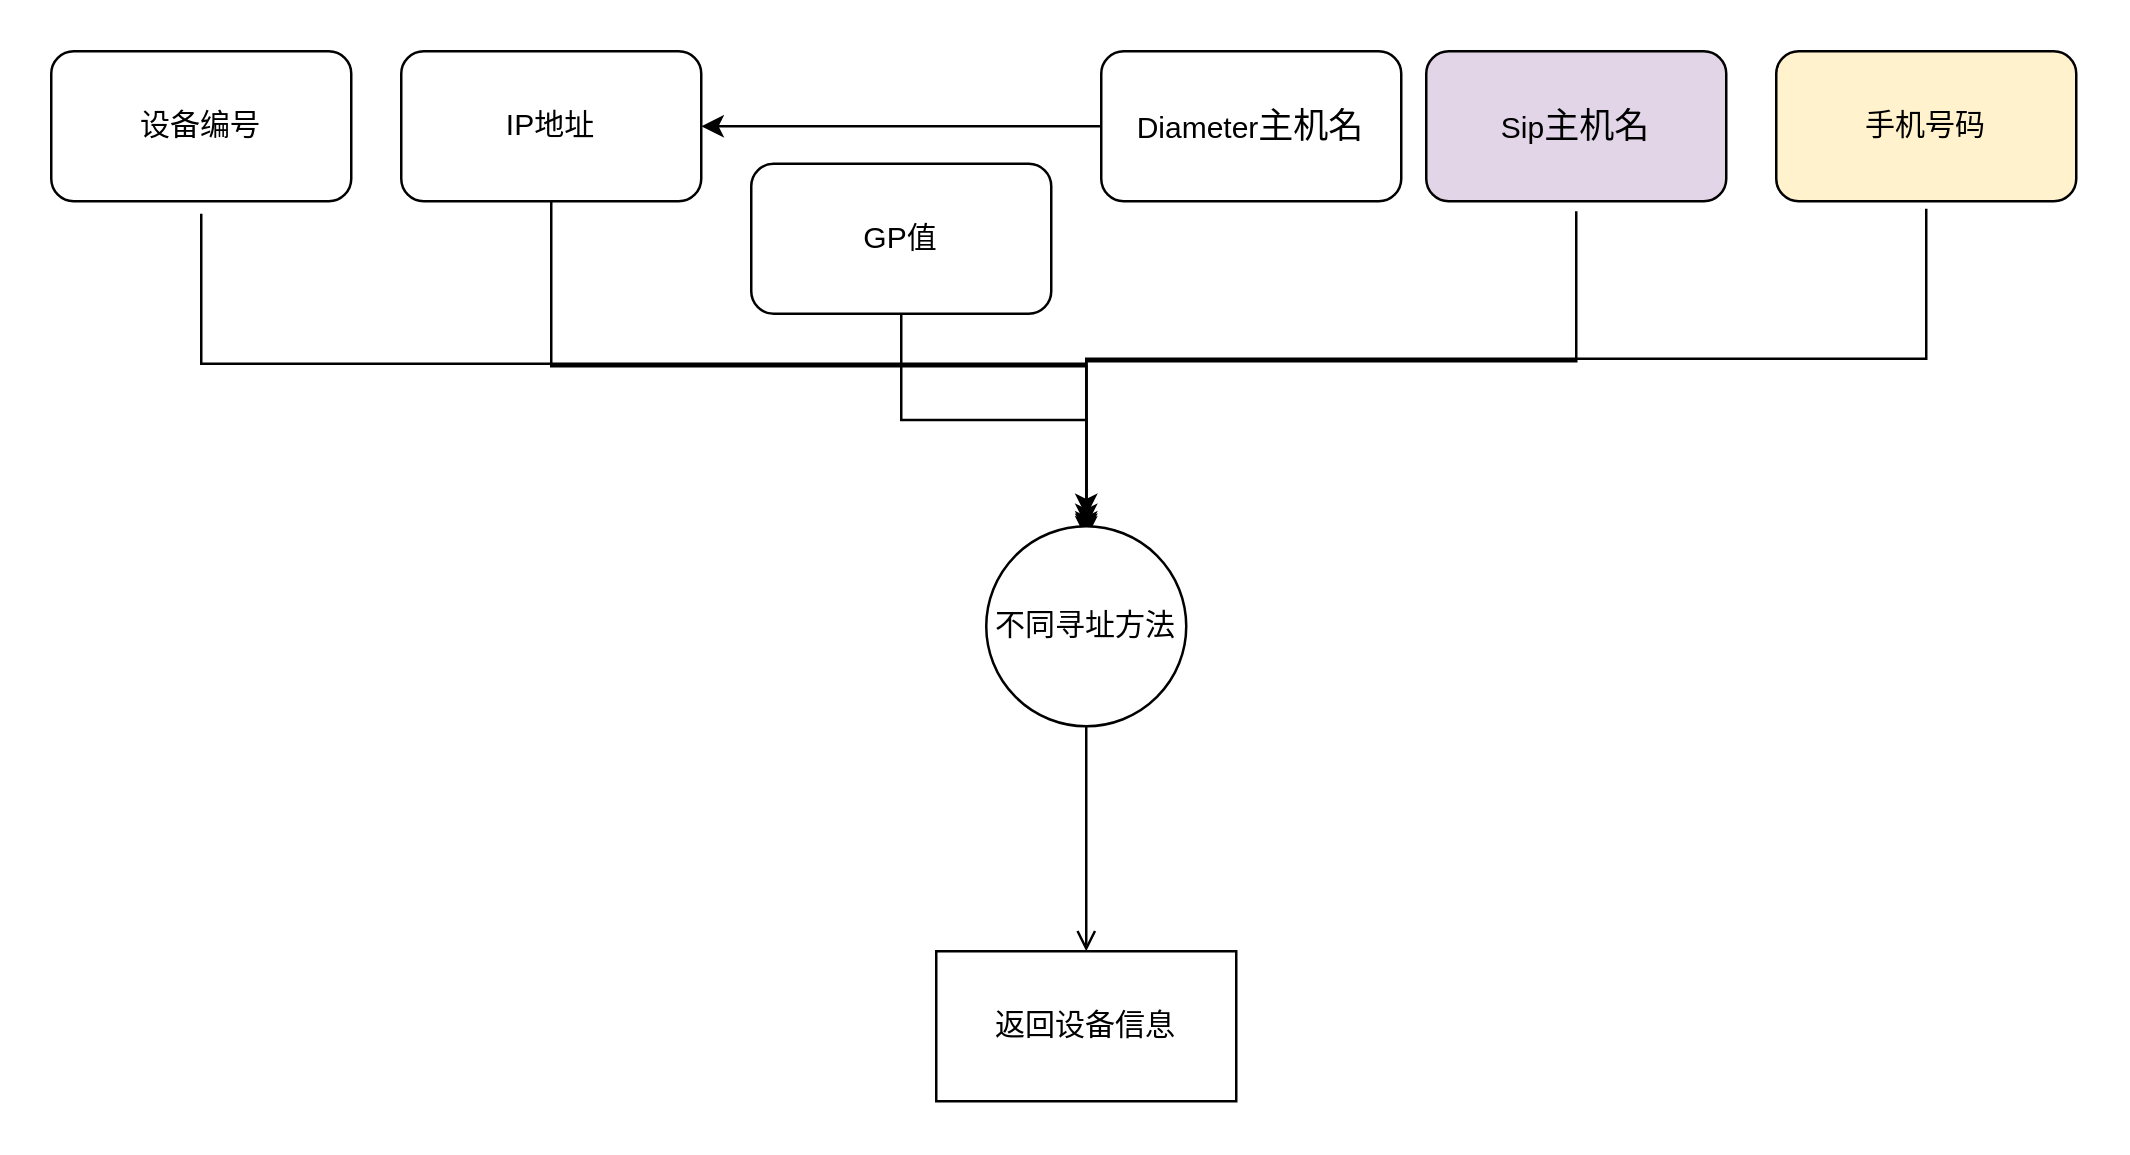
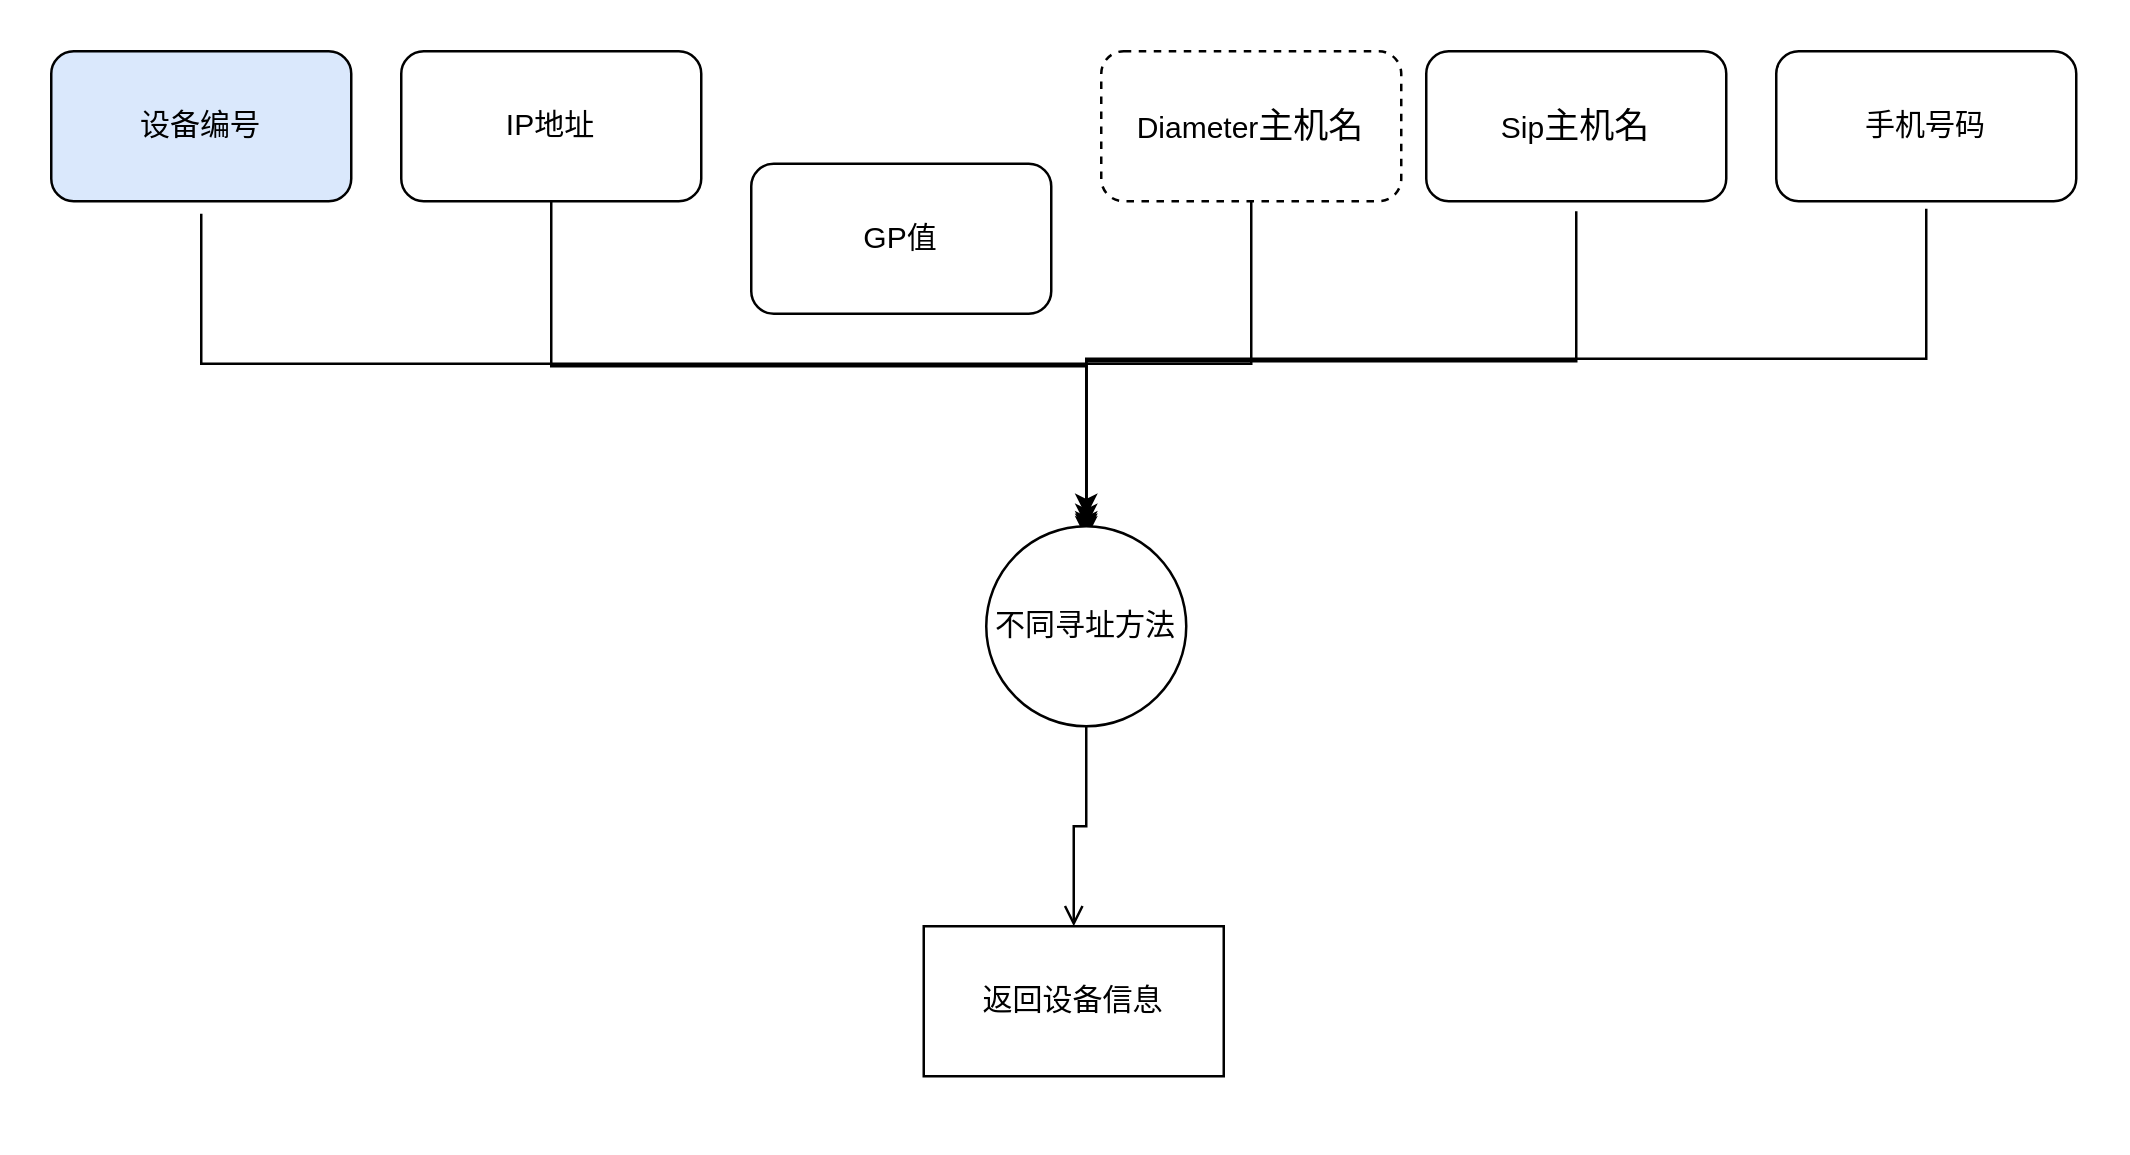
node "设备编号": fillcolor #ffffff -> #dae8fc
edge "Diameter主机名" -> "IP地址": now "Diameter主机名" -> "不同寻址方法"
node "Diameter主机名": style solid -> dashed
node "Sip主机名": fillcolor #e1d5e7 -> #ffffff
node "手机号码": fillcolor #fff2cc -> #ffffff
edge "GP值" -> "不同寻址方法": removed
node "返回设备信息": moved (1086, 1026) -> (1074, 1001)
